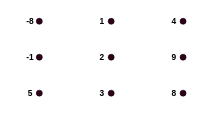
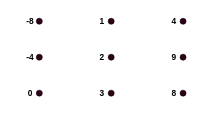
node "-1": label "-1" -> "-4"
node "5": label "5" -> "0"
